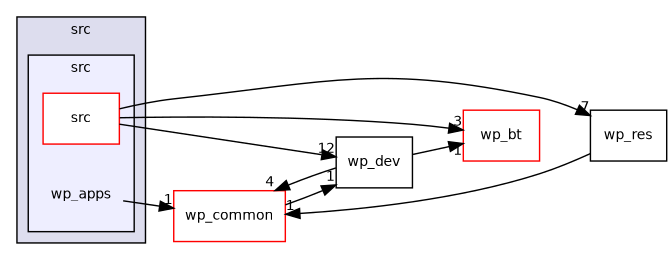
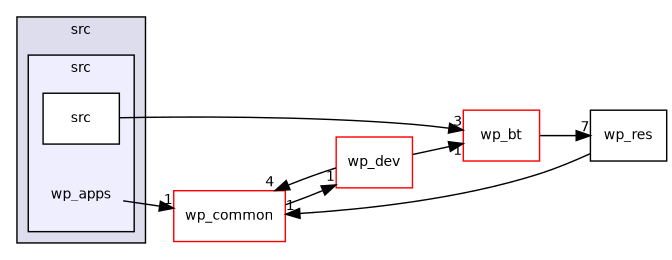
edge "src" -> "wp_res": now "wp_bt" -> "wp_res"
node "src": color red -> black
edge "src" -> "wp_dev": removed
node "wp_dev": color black -> red
